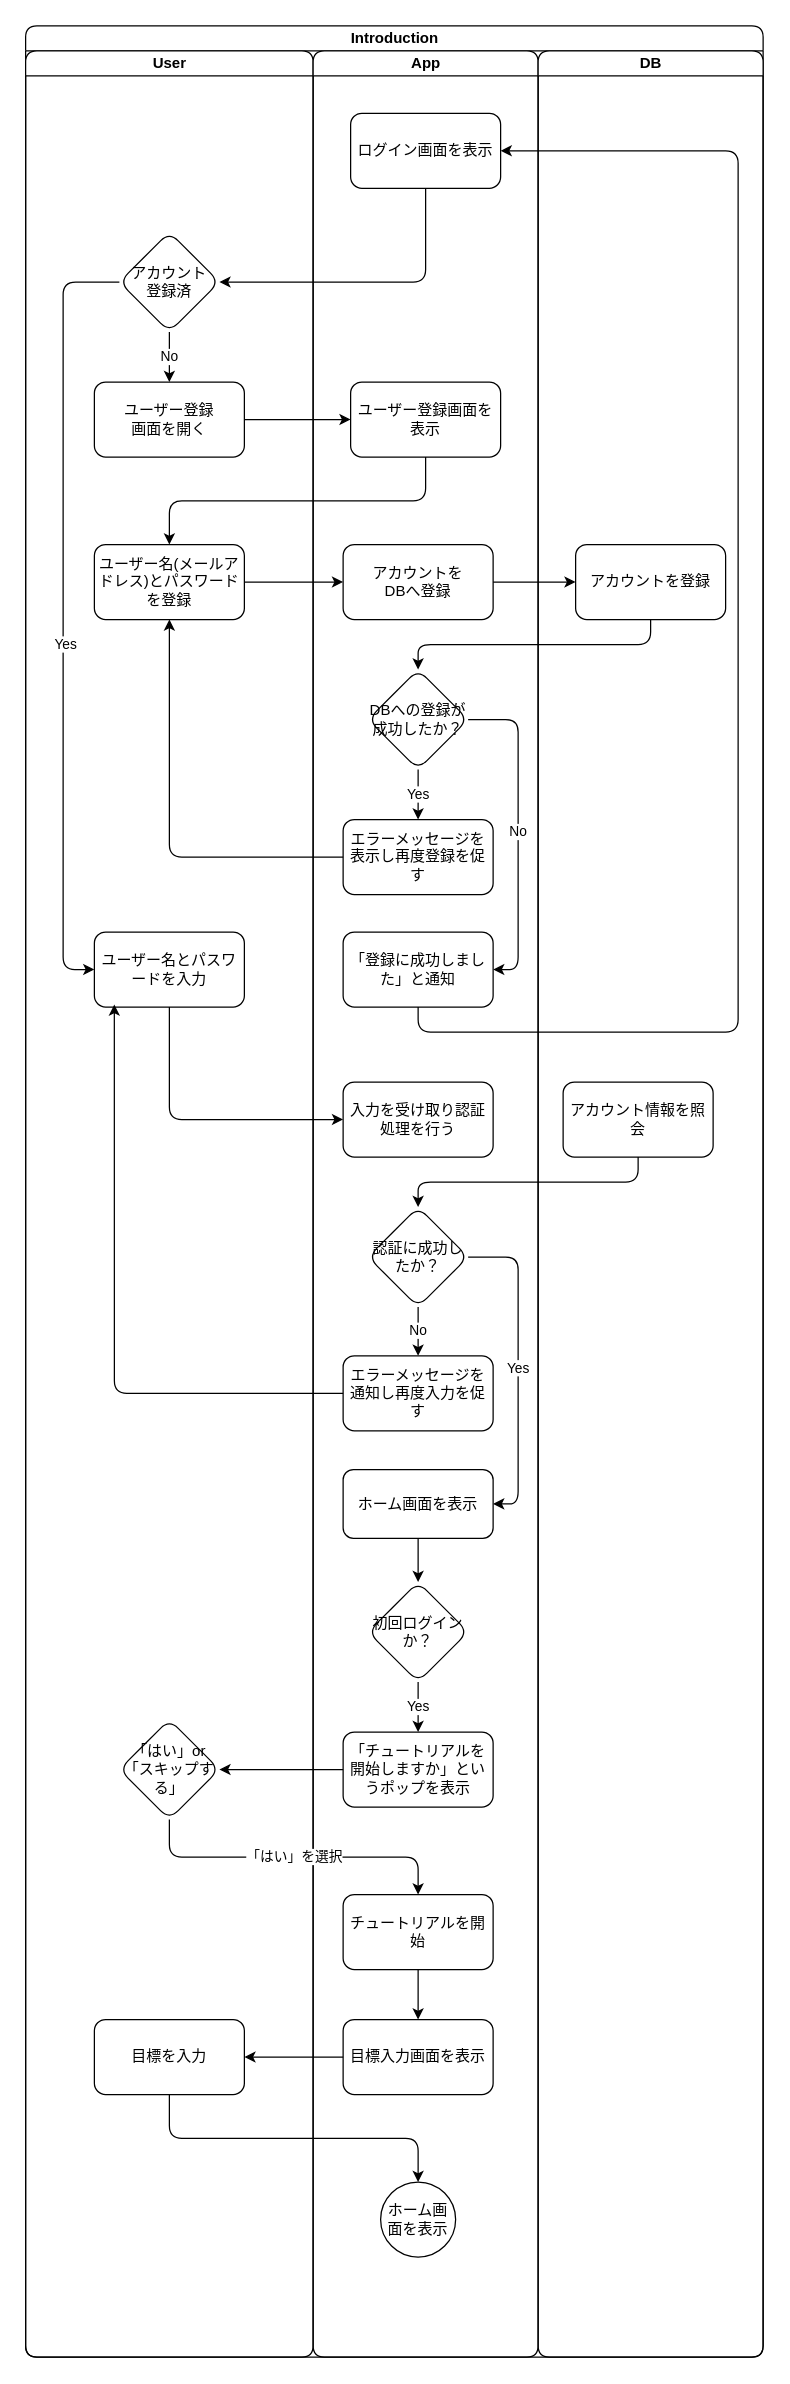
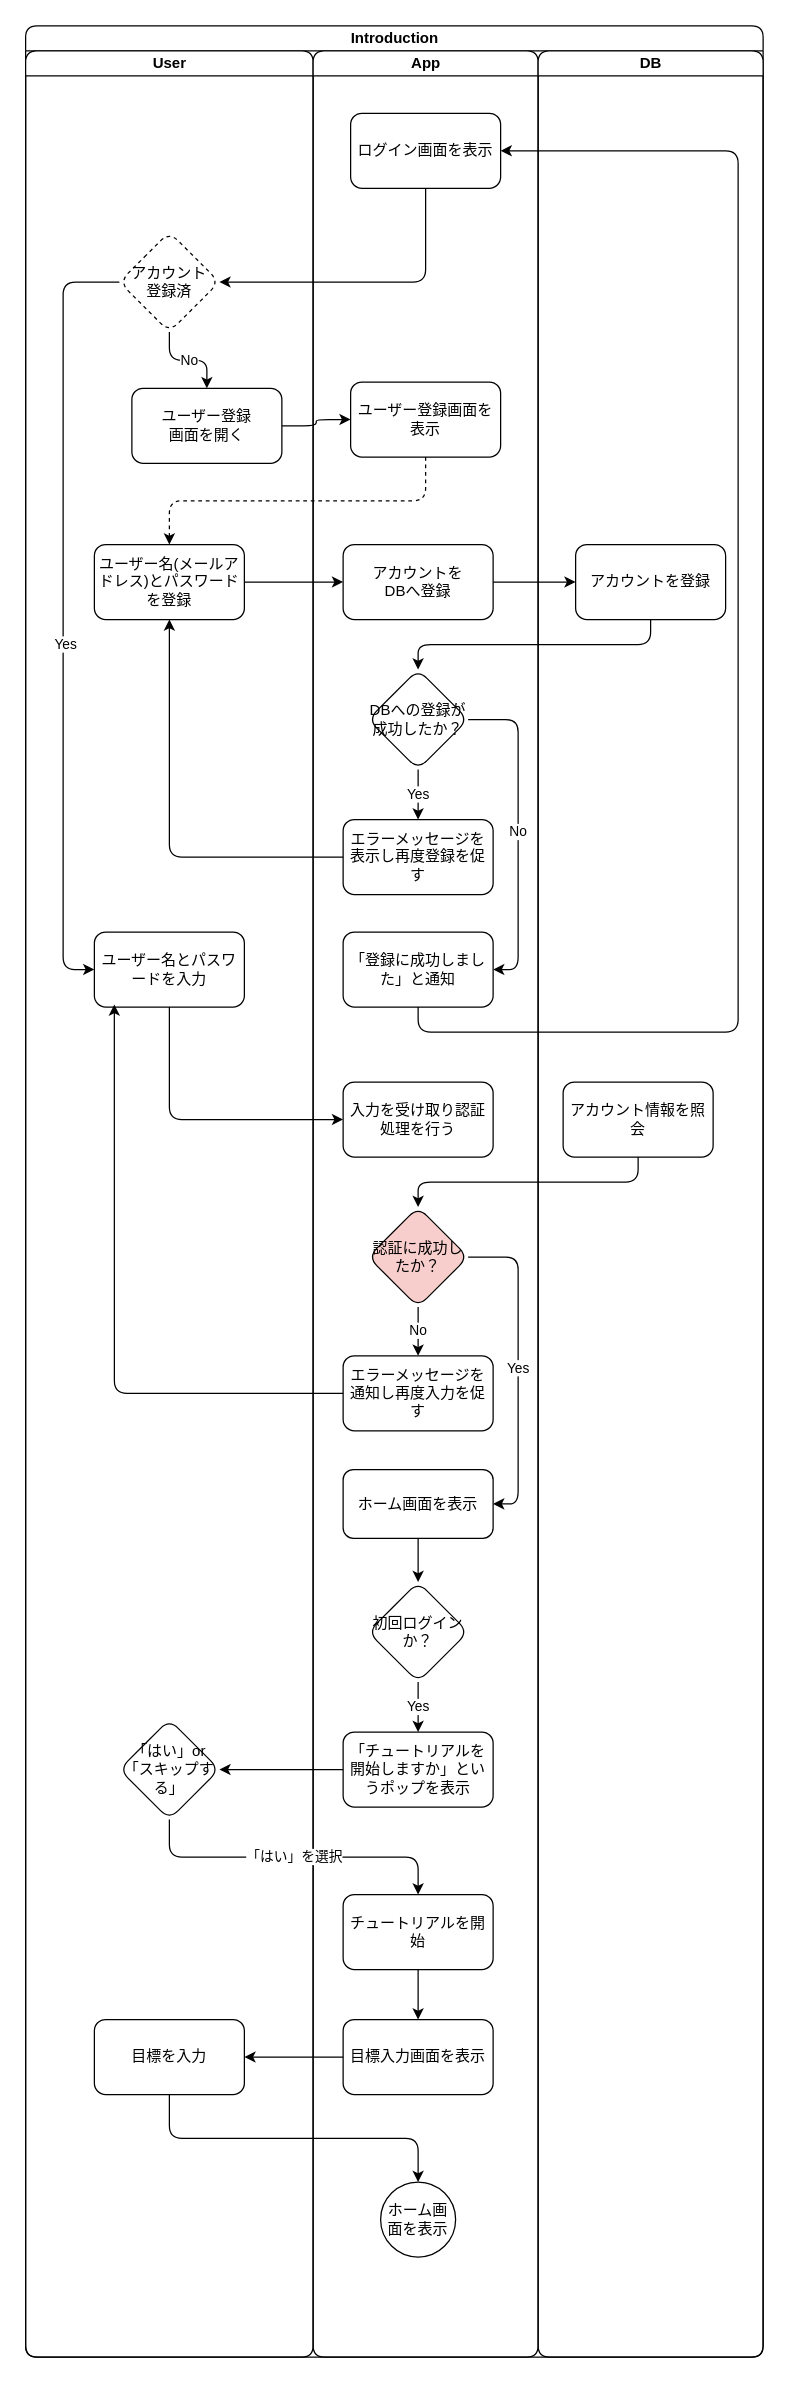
node "アカウント 登録済": style solid -> dashed
node "ユーザー登録 画面を開く": moved (169, 419) -> (207, 426)
edge "ユーザー登録画面を表示" -> "ユーザー名(メールアドレス)とパスワードを登録": style solid -> dashed
node "認証に成功したか？": fillcolor #ffffff -> #f8cecc
